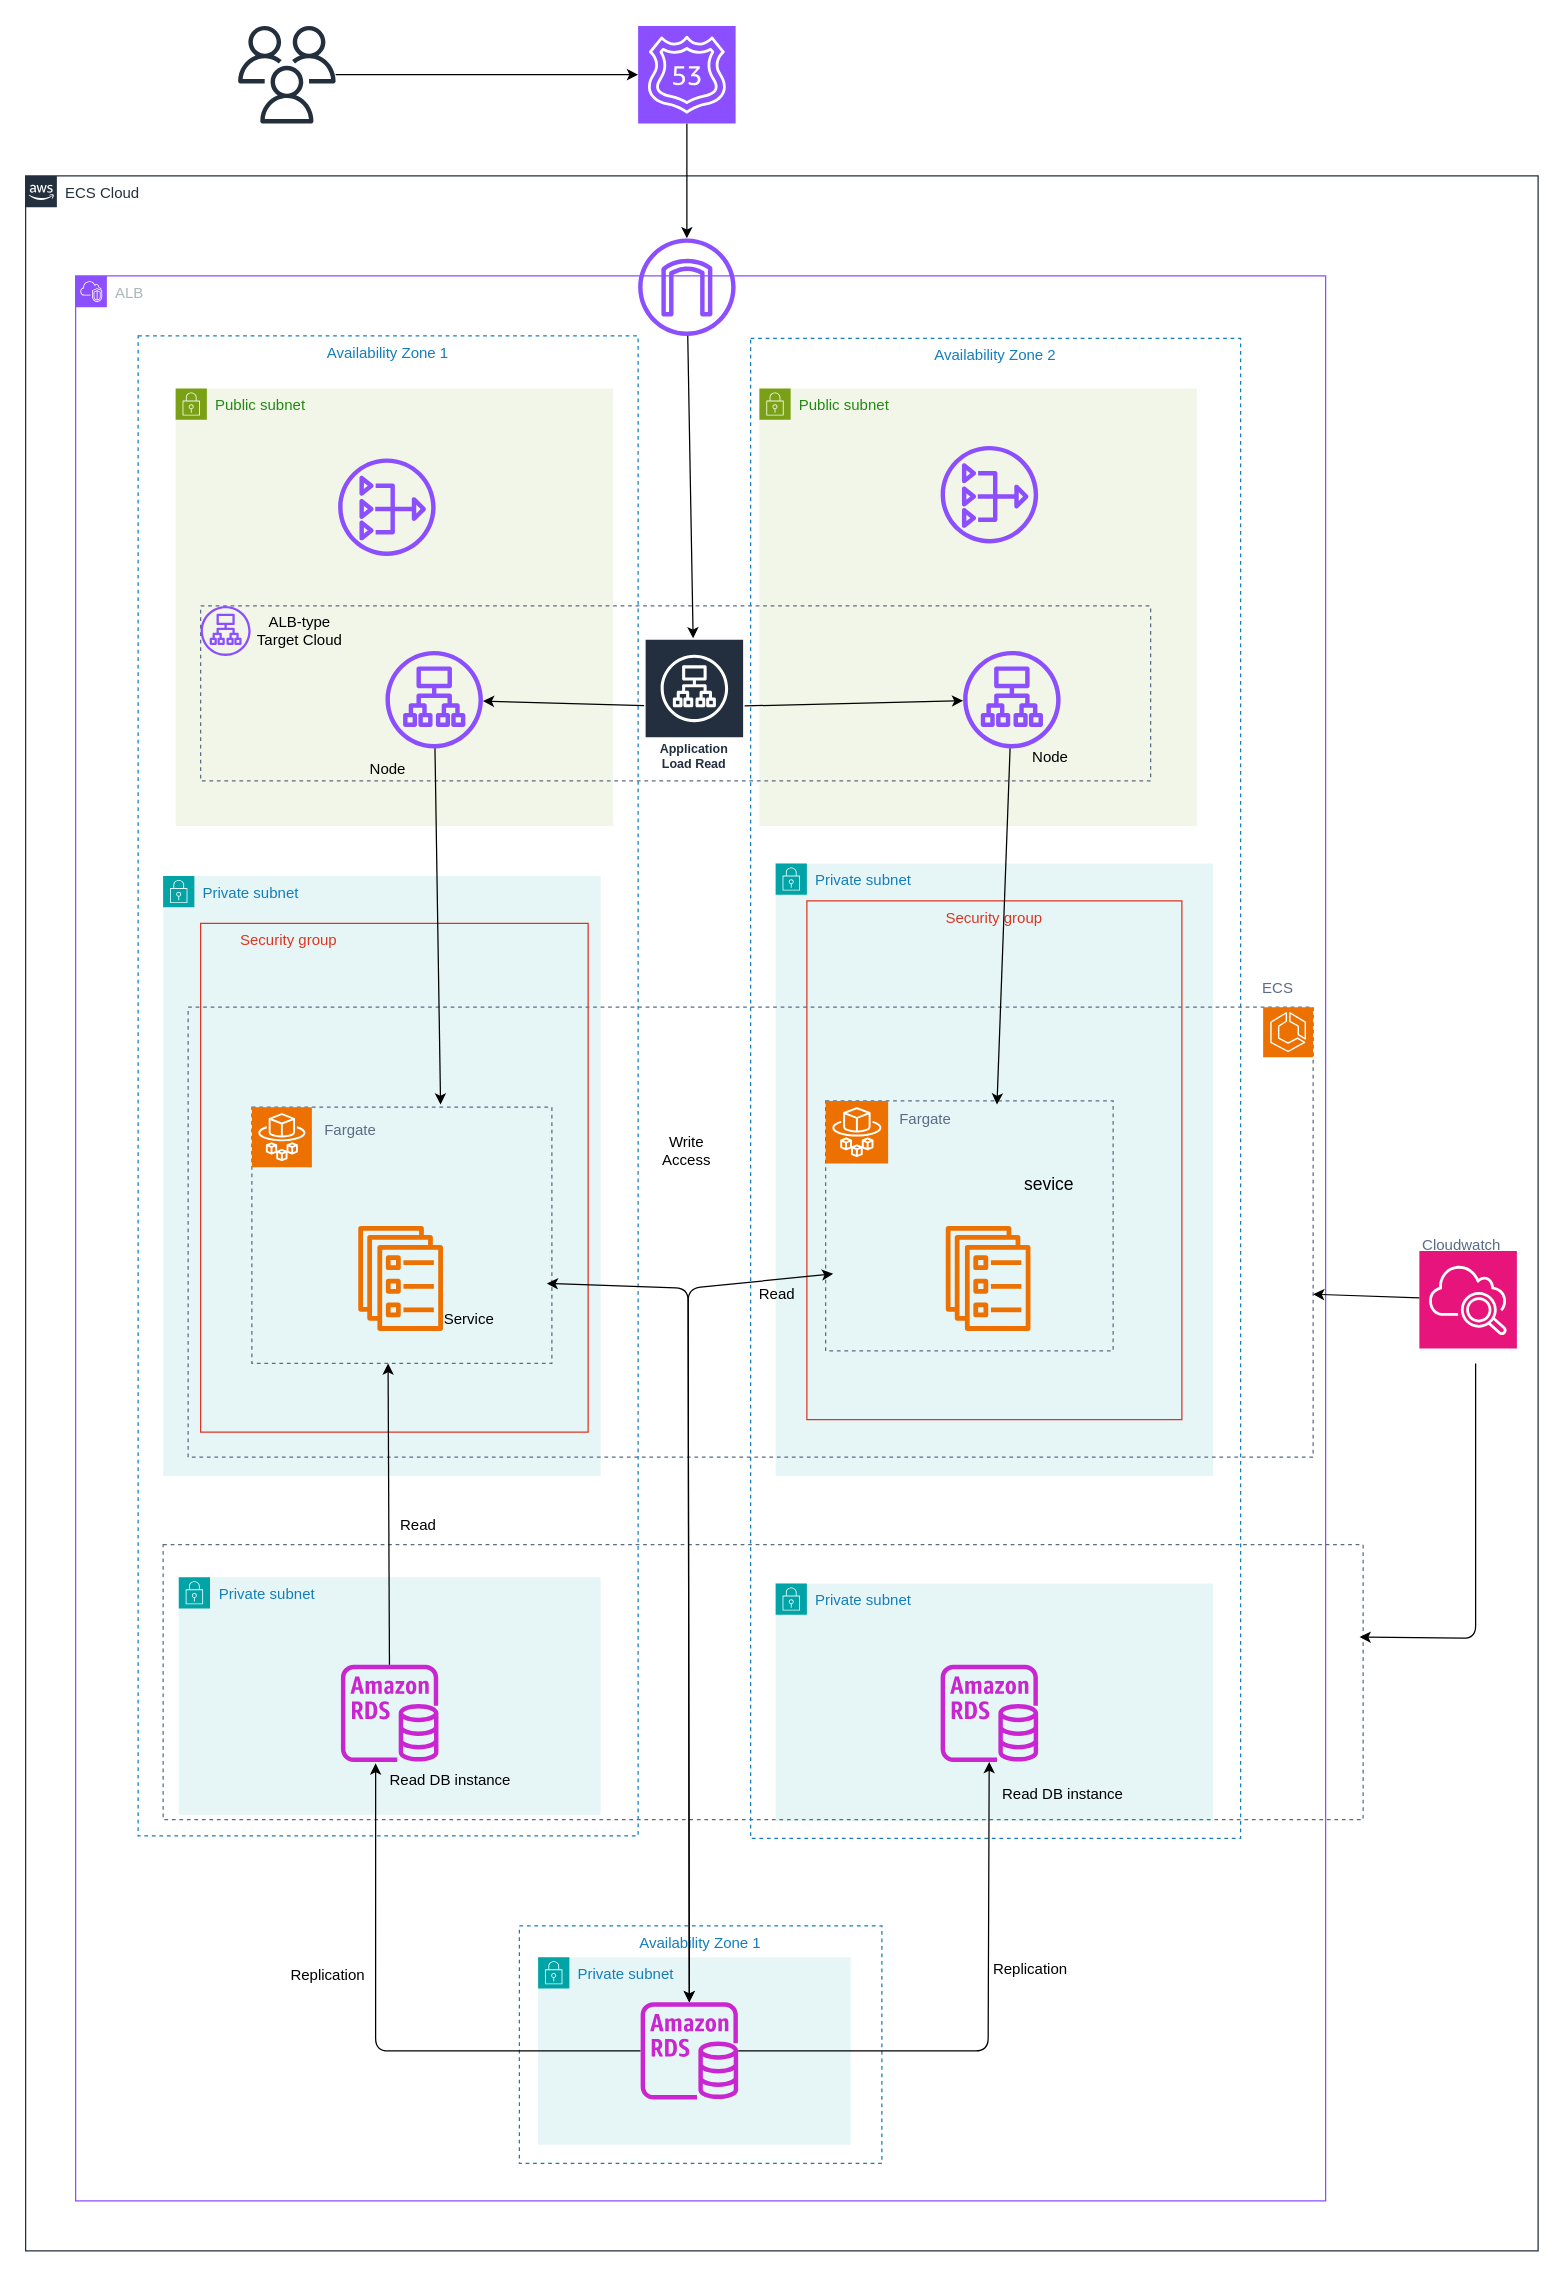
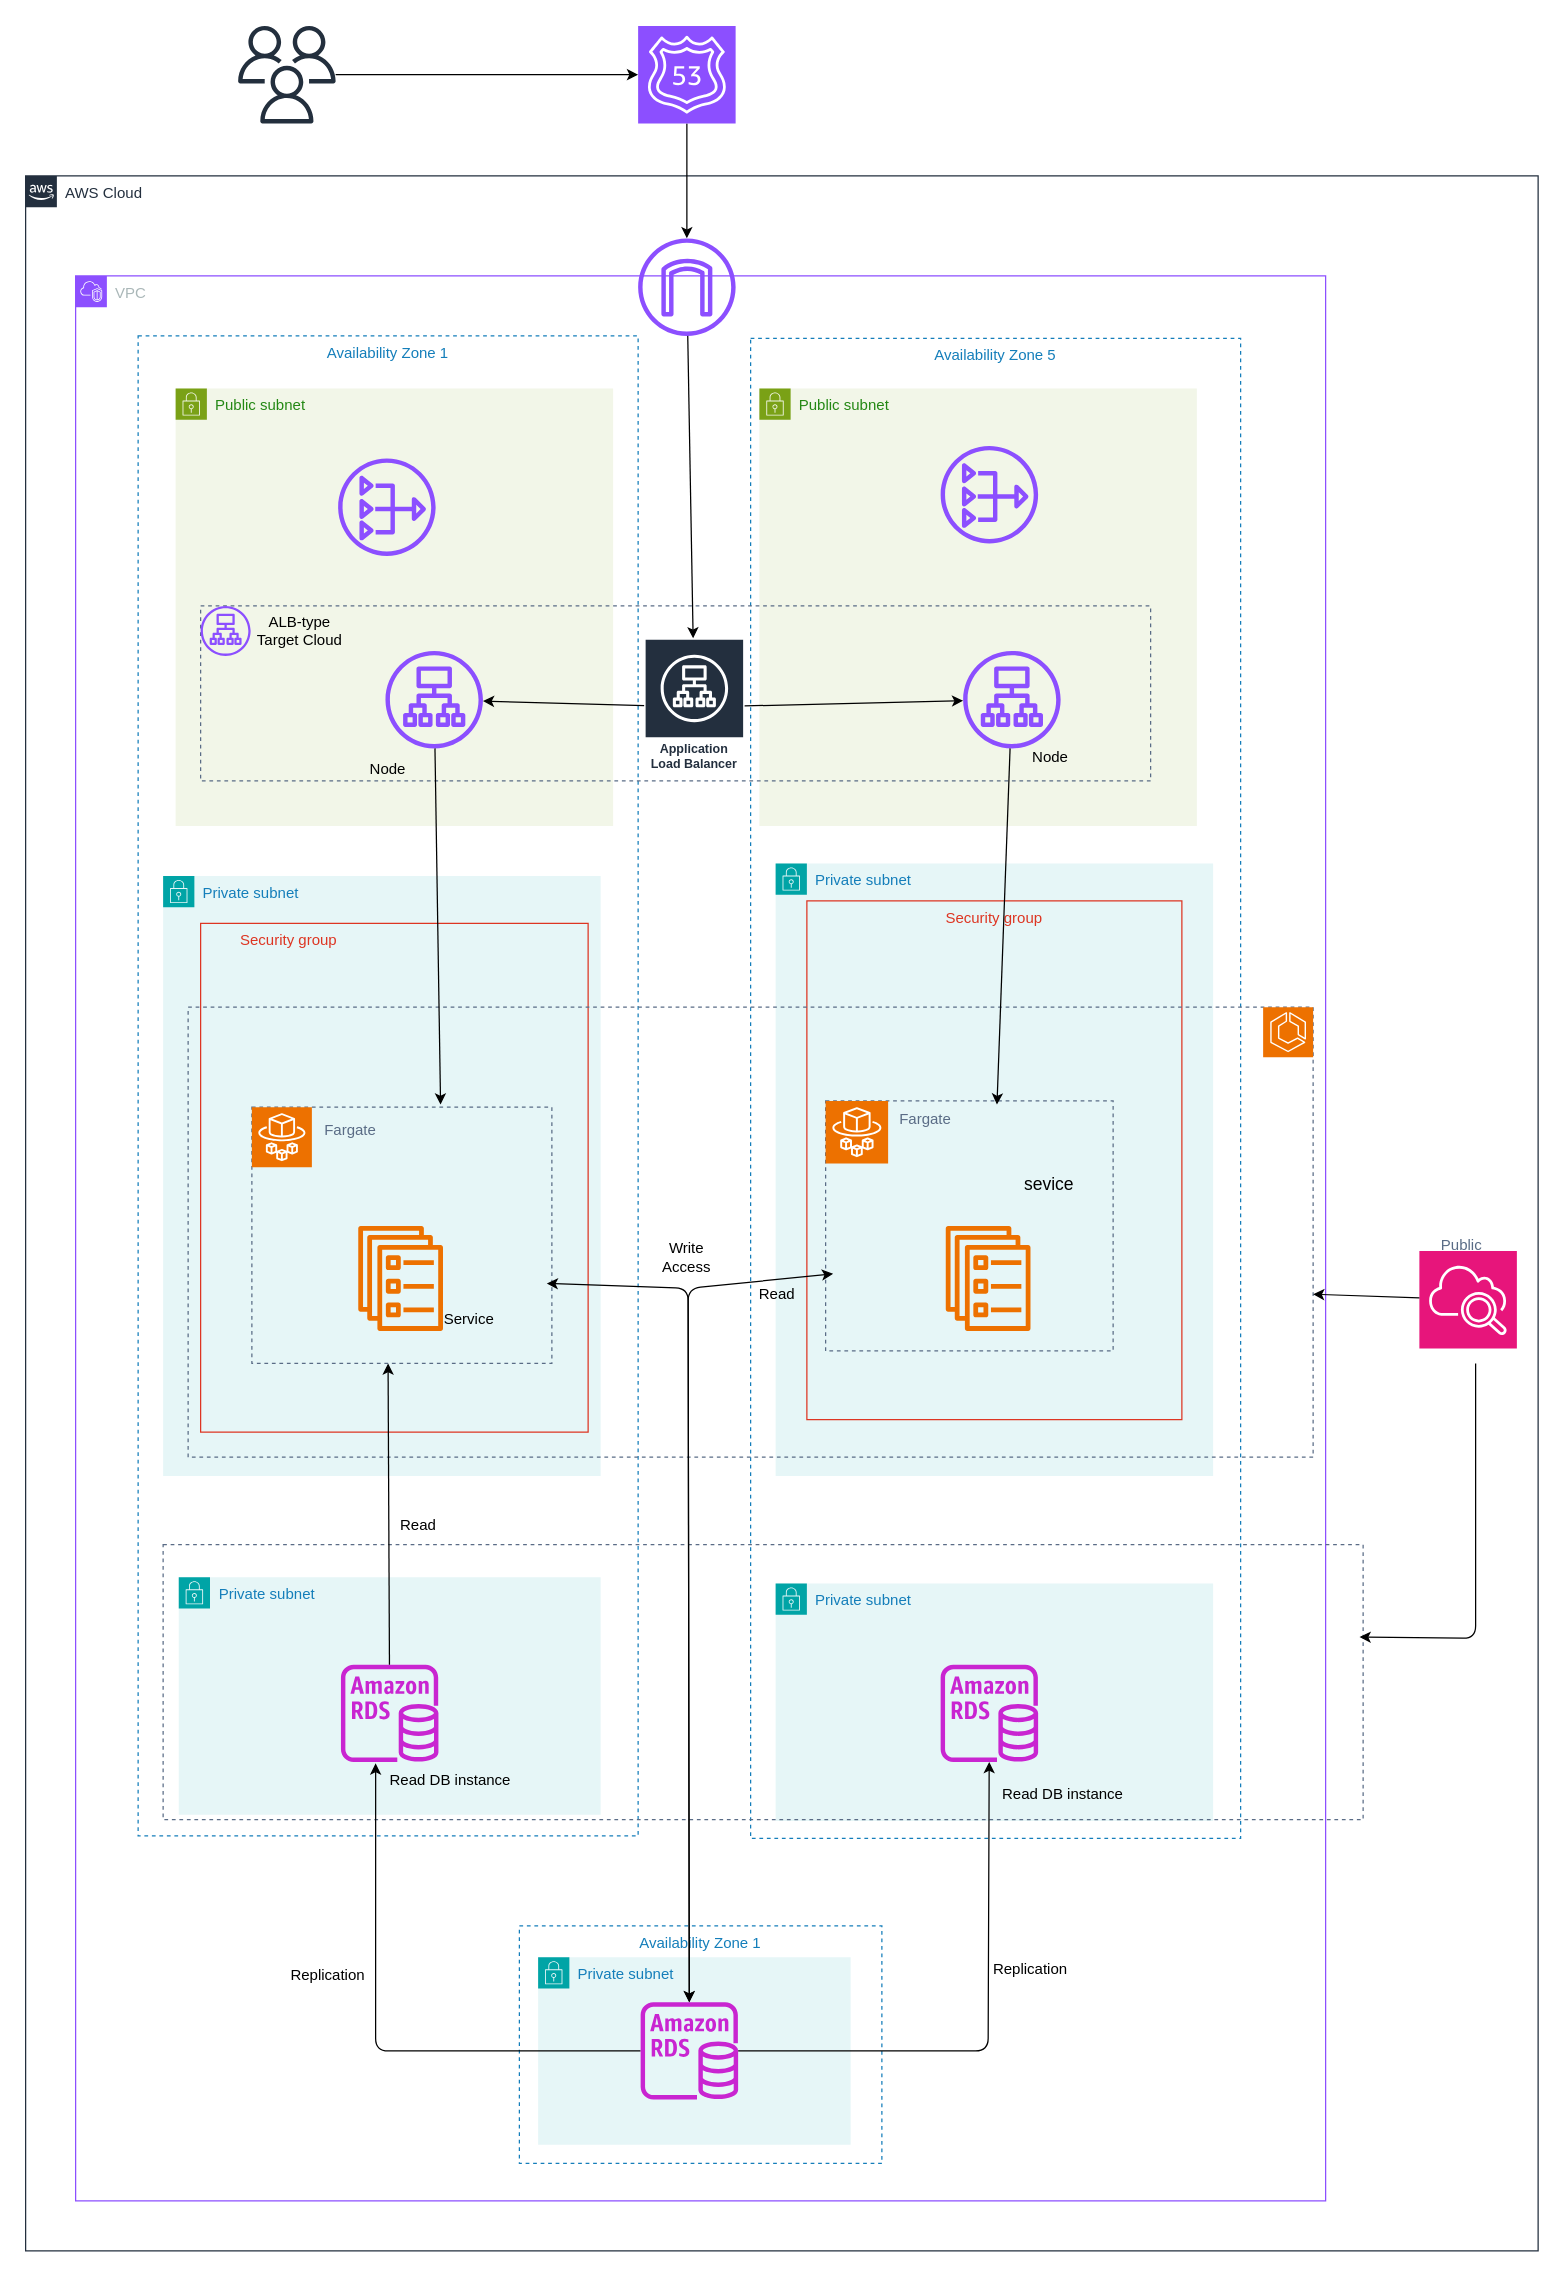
node "ECS Cloud": label "ECS Cloud" -> "AWS Cloud"
node "ALB": label "ALB" -> "VPC"
node "Availability Zone 2": label "Availability Zone 2" -> "Availability Zone 5"
node "Application Load Read": label "Application Load Read" -> "Application Load Balancer"
node "ECS": removed
node "Write Access": moved (687, 1151) -> (687, 1257)
node "Cloudwatch": label "Cloudwatch" -> "Public"
